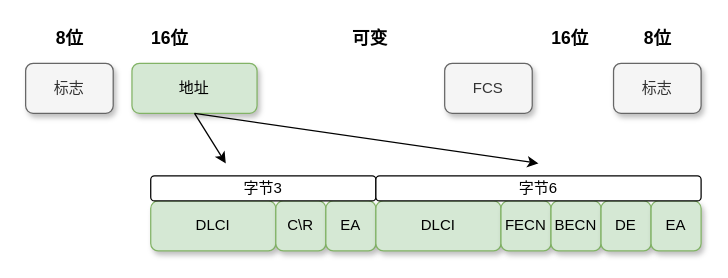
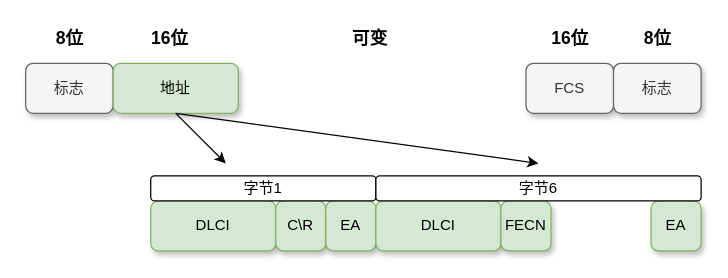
node "地址": moved (194, 88) -> (176, 88)
node "FCS": moved (488, 88) -> (569, 88)
node "字节3": label "字节3" -> "字节1"
node "BECN": removed
node "DE": removed
